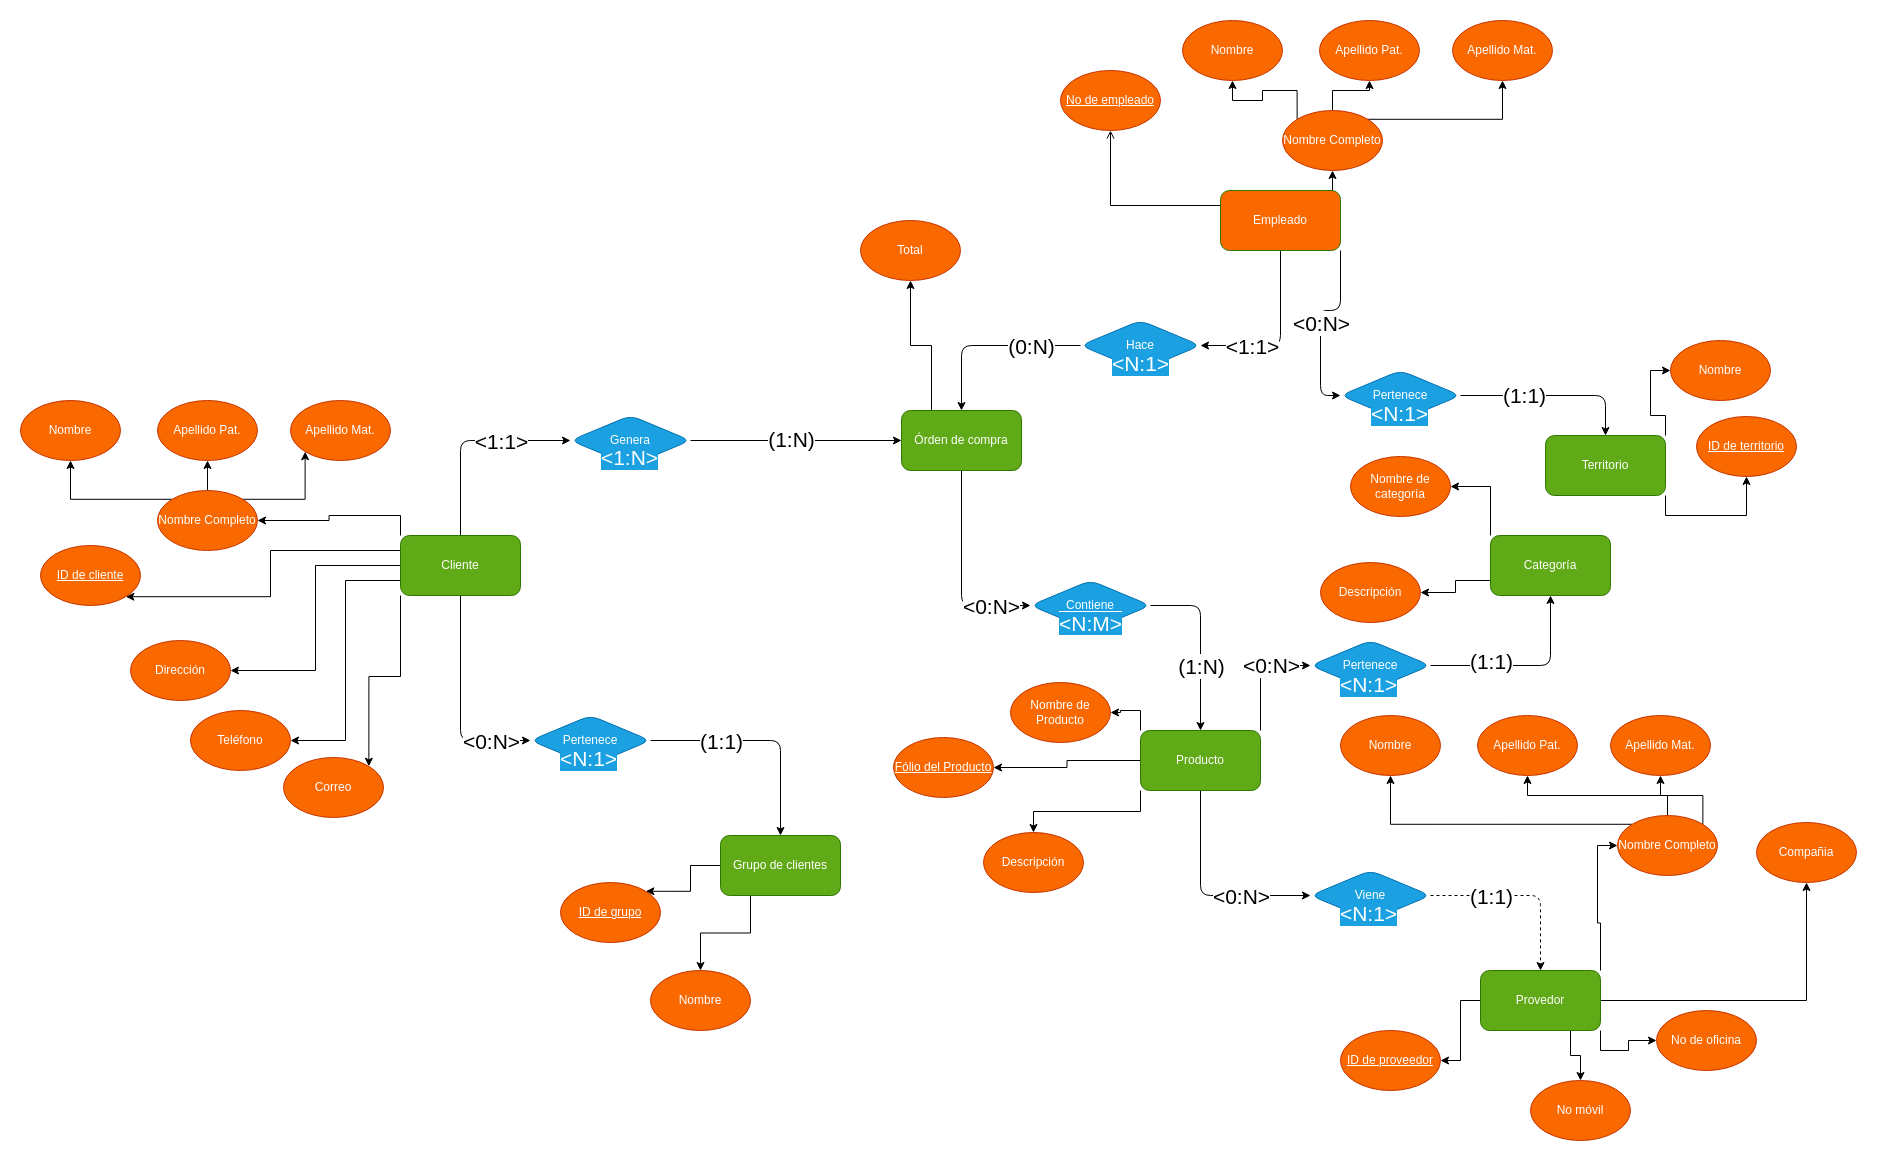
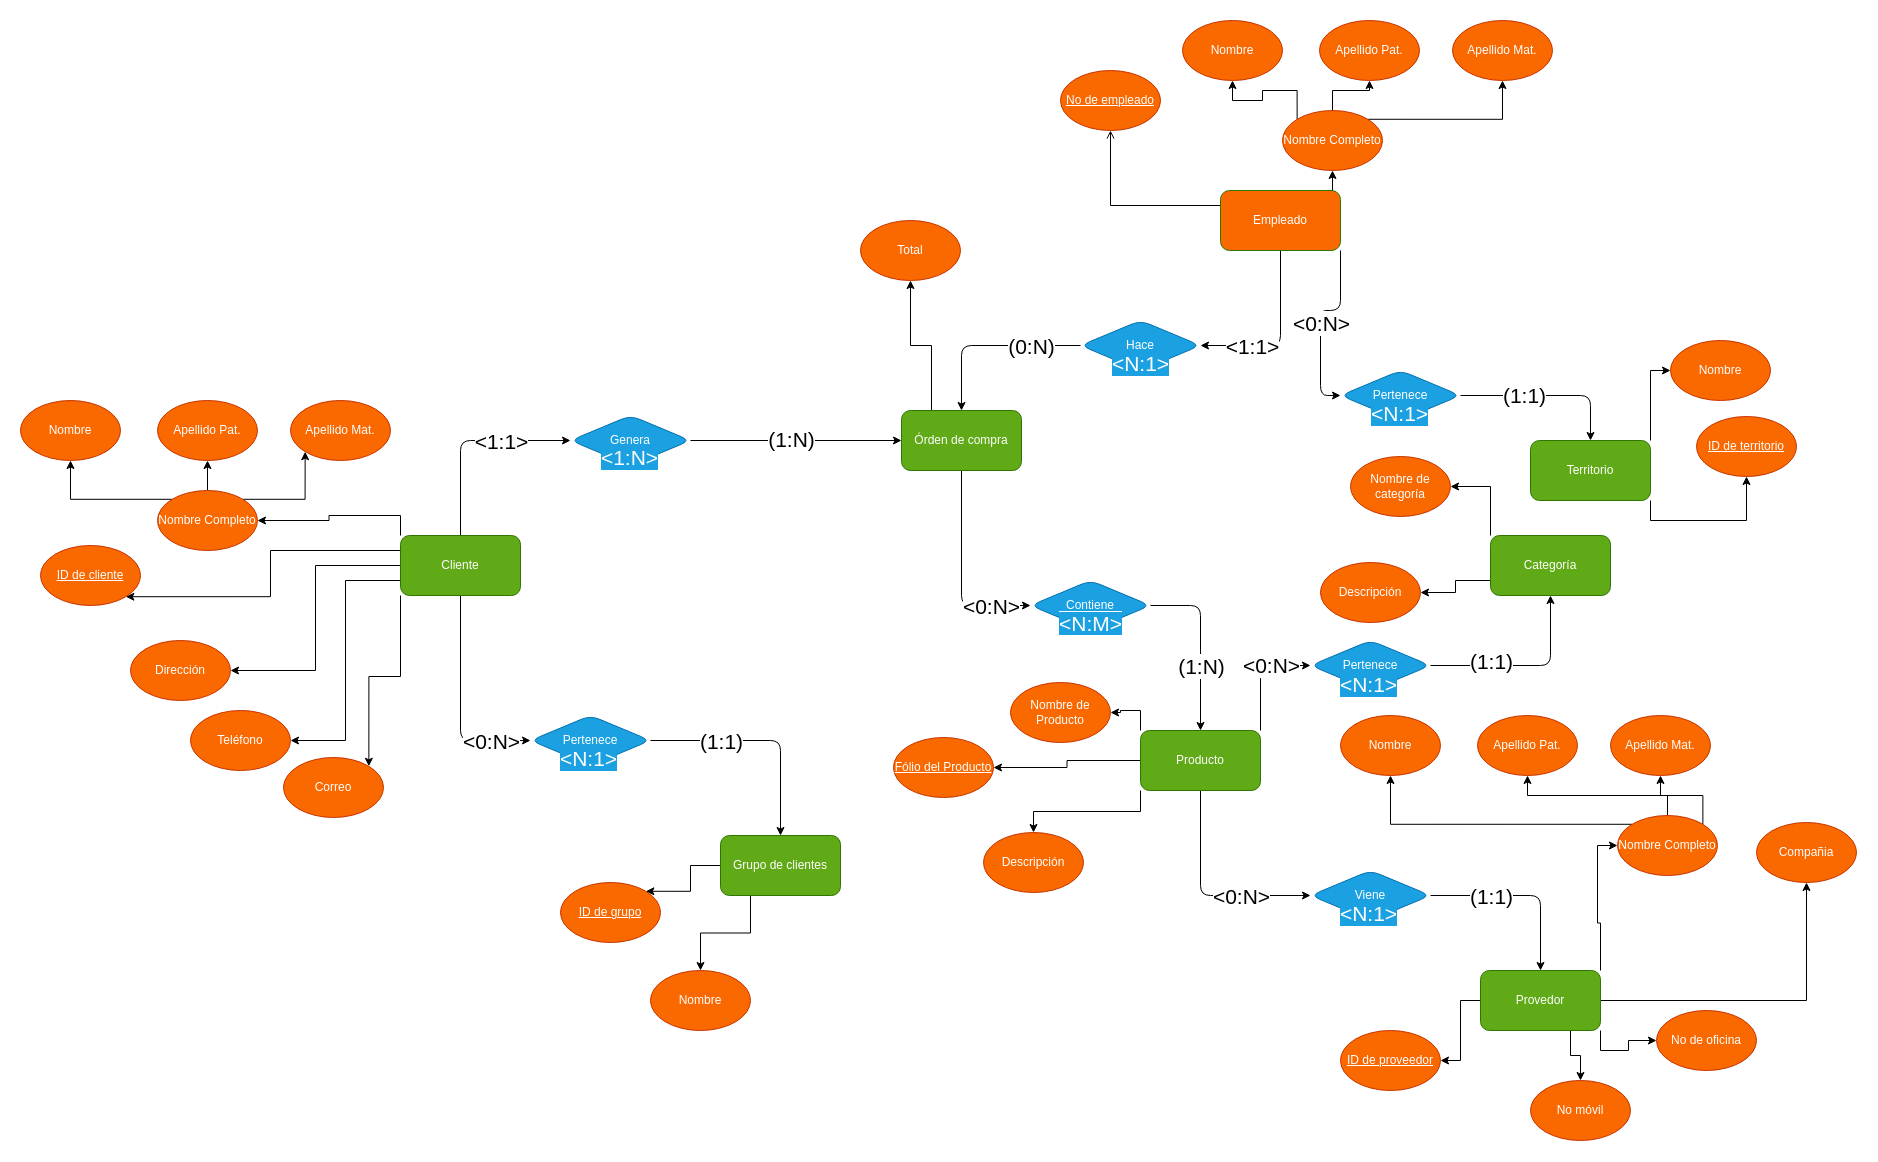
node "Territorio": moved (1606, 466) -> (1591, 471)
edge "Viene" -> "Provedor": style dashed -> solid
